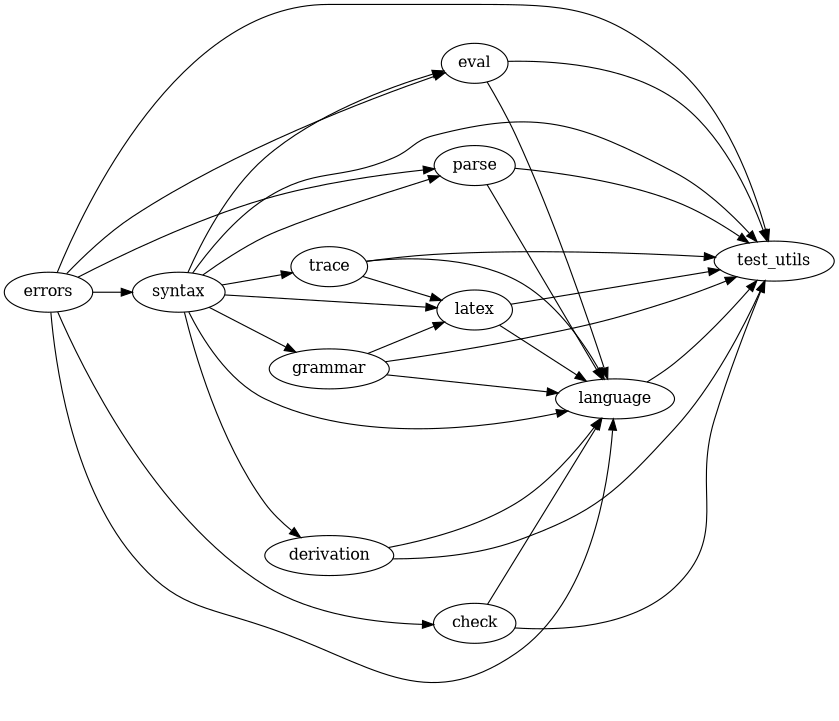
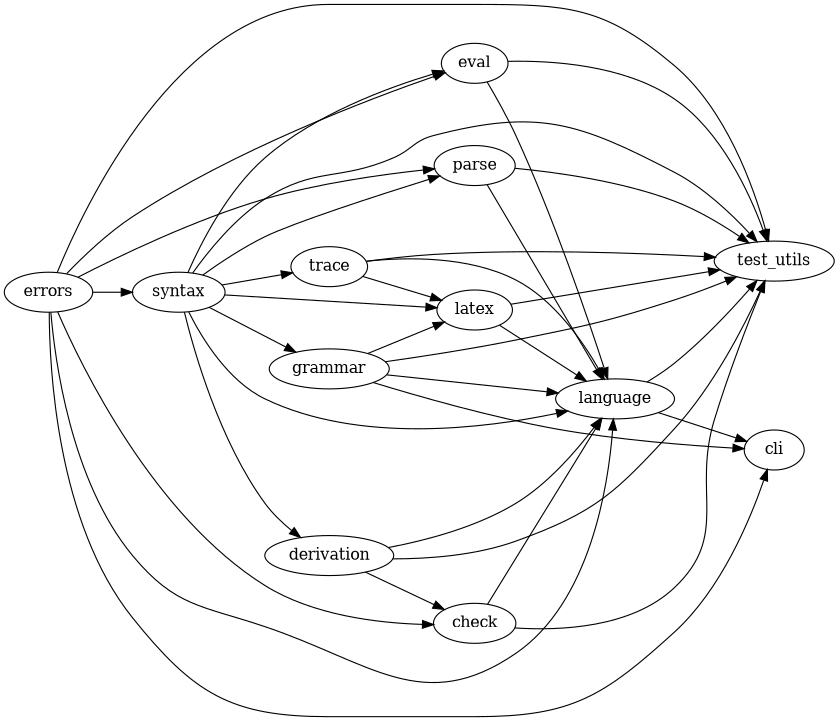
node "cli": added
edge "derivation" -> "check": added
